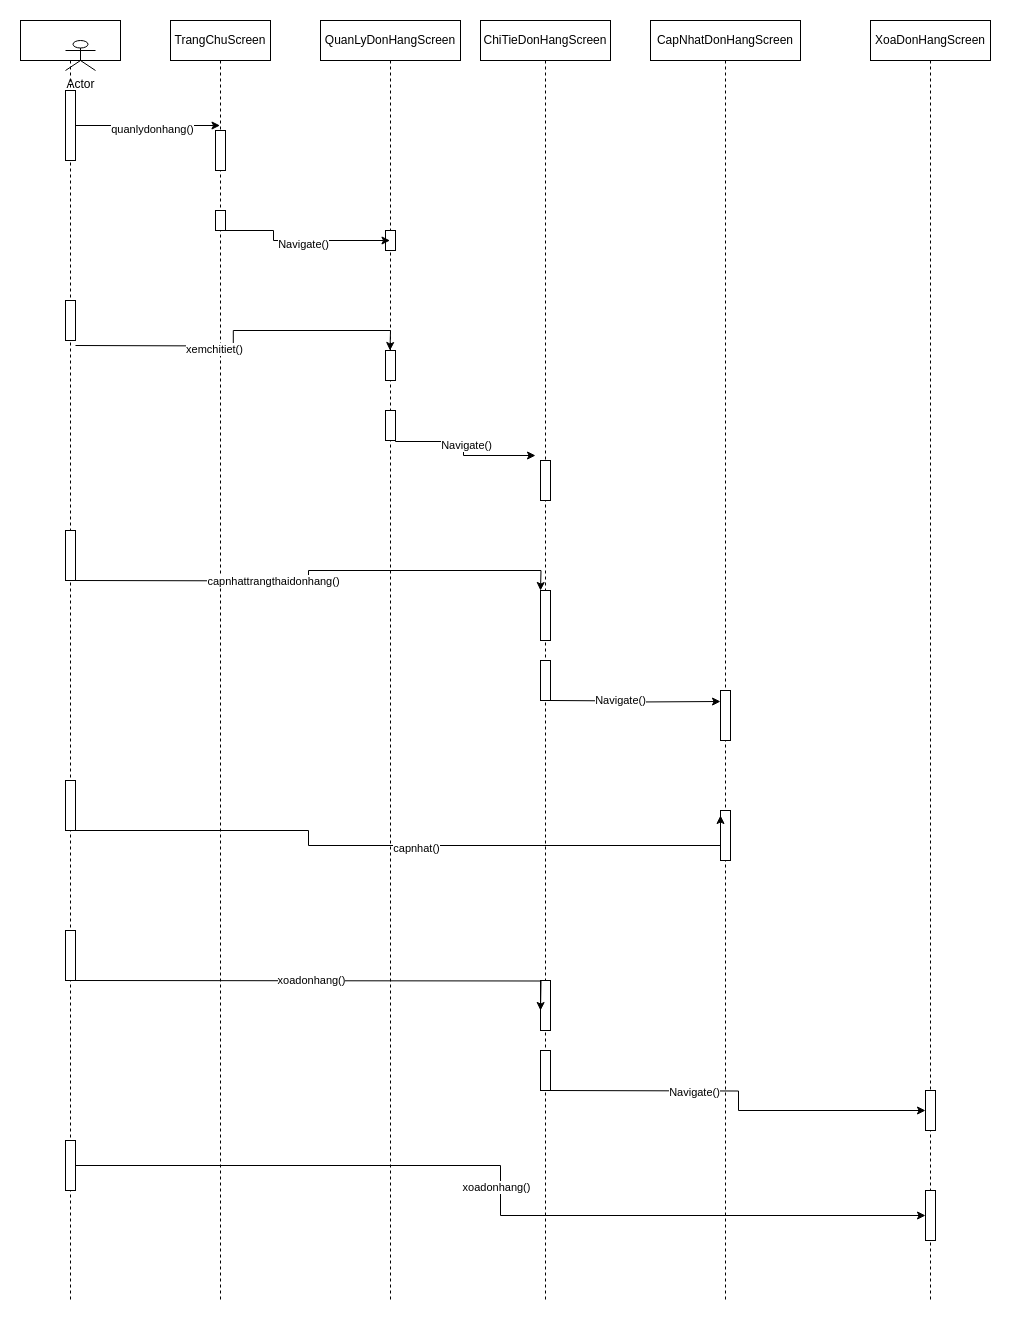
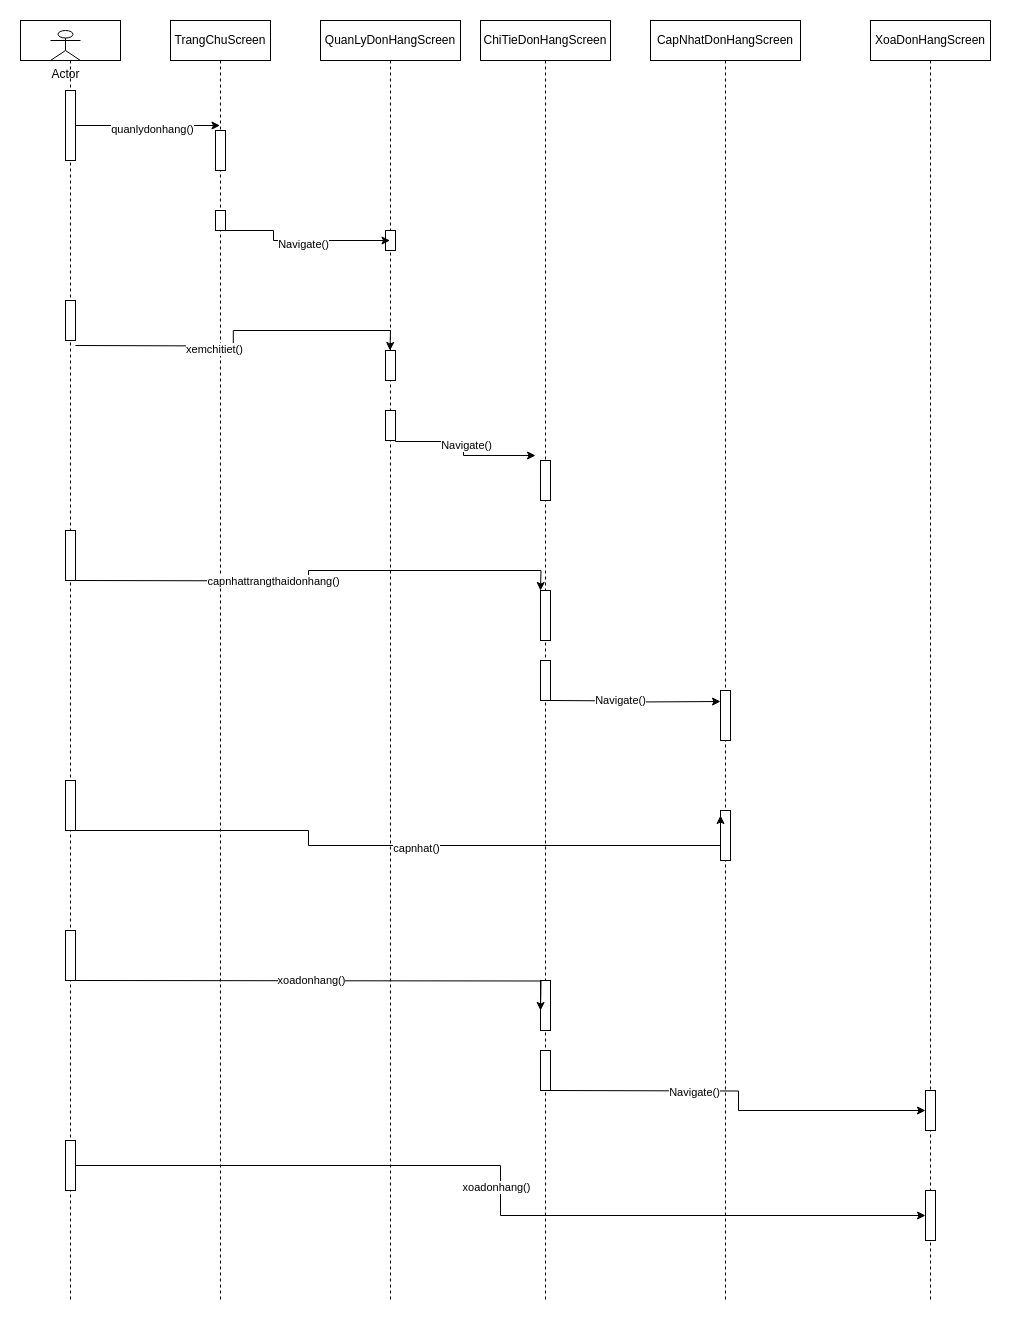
node "Actor": moved (81, 56) -> (66, 46)
